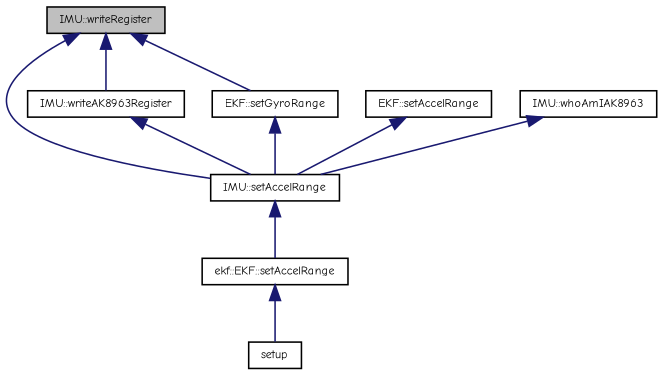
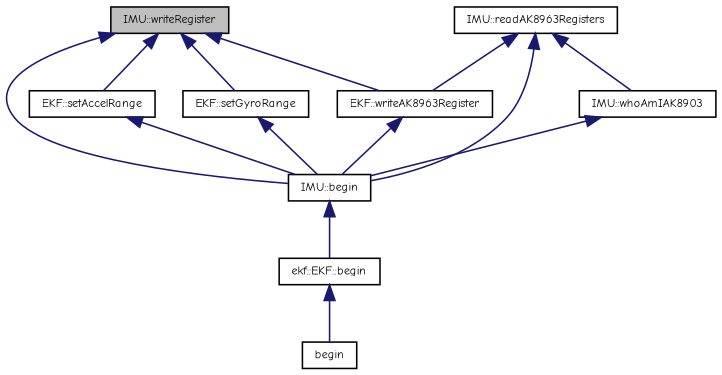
node "IMU::readAK8963Registers": added
edge "EKF::setAccelRange" -> "IMU::writeRegister": added
node "IMU::writeAK8963Register": label "IMU::writeAK8963Register" -> "EKF::writeAK8963Register"
node "IMU::whoAmIAK8963": label "IMU::whoAmIAK8963" -> "IMU::whoAmIAK8903"
node "IMU::setAccelRange": label "IMU::setAccelRange" -> "IMU::begin"
node "ekf::EKF::setAccelRange": label "ekf::EKF::setAccelRange" -> "ekf::EKF::begin"
node "setup": label "setup" -> "begin"
